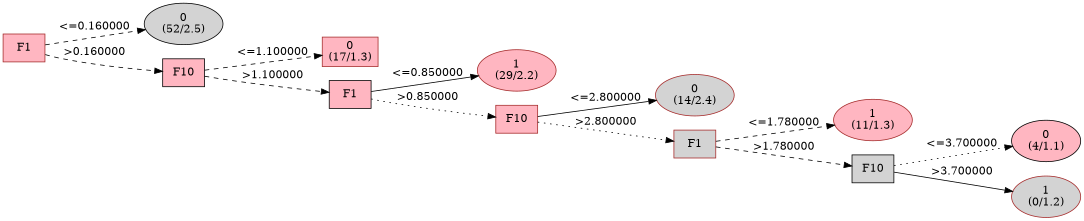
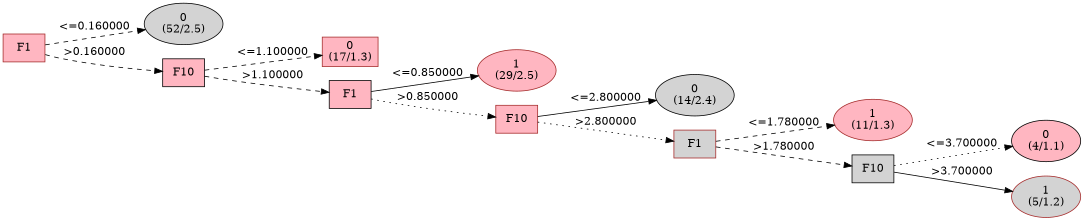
node "1 (29/2.2)": label "1 (29/2.2)" -> "1 (29/2.5)"
node "0 (14/2.4)": color brown -> black
node "1 (0/1.2)": label "1 (0/1.2)" -> "1 (5/1.2)"
